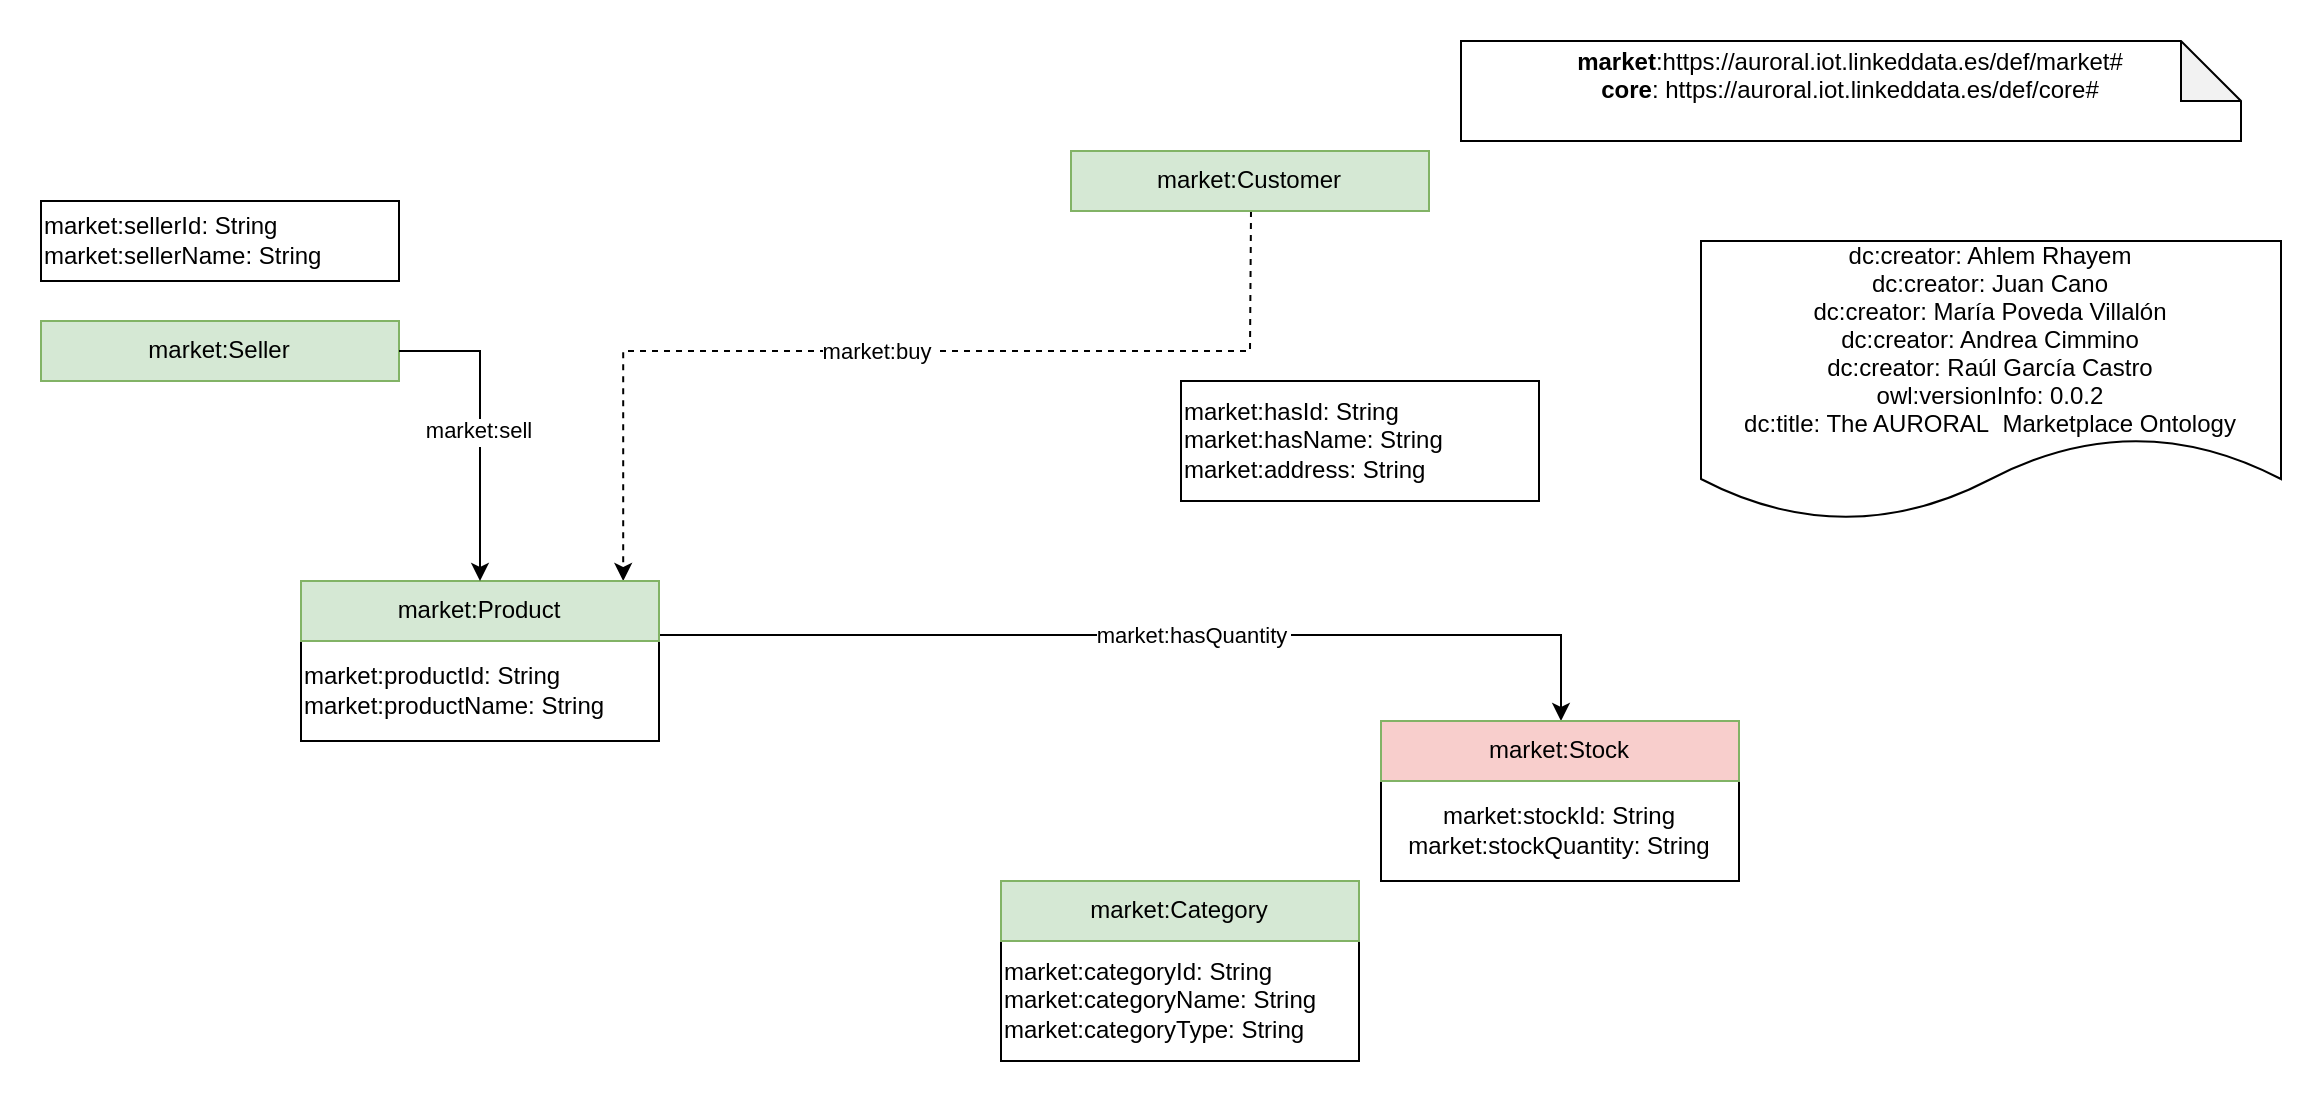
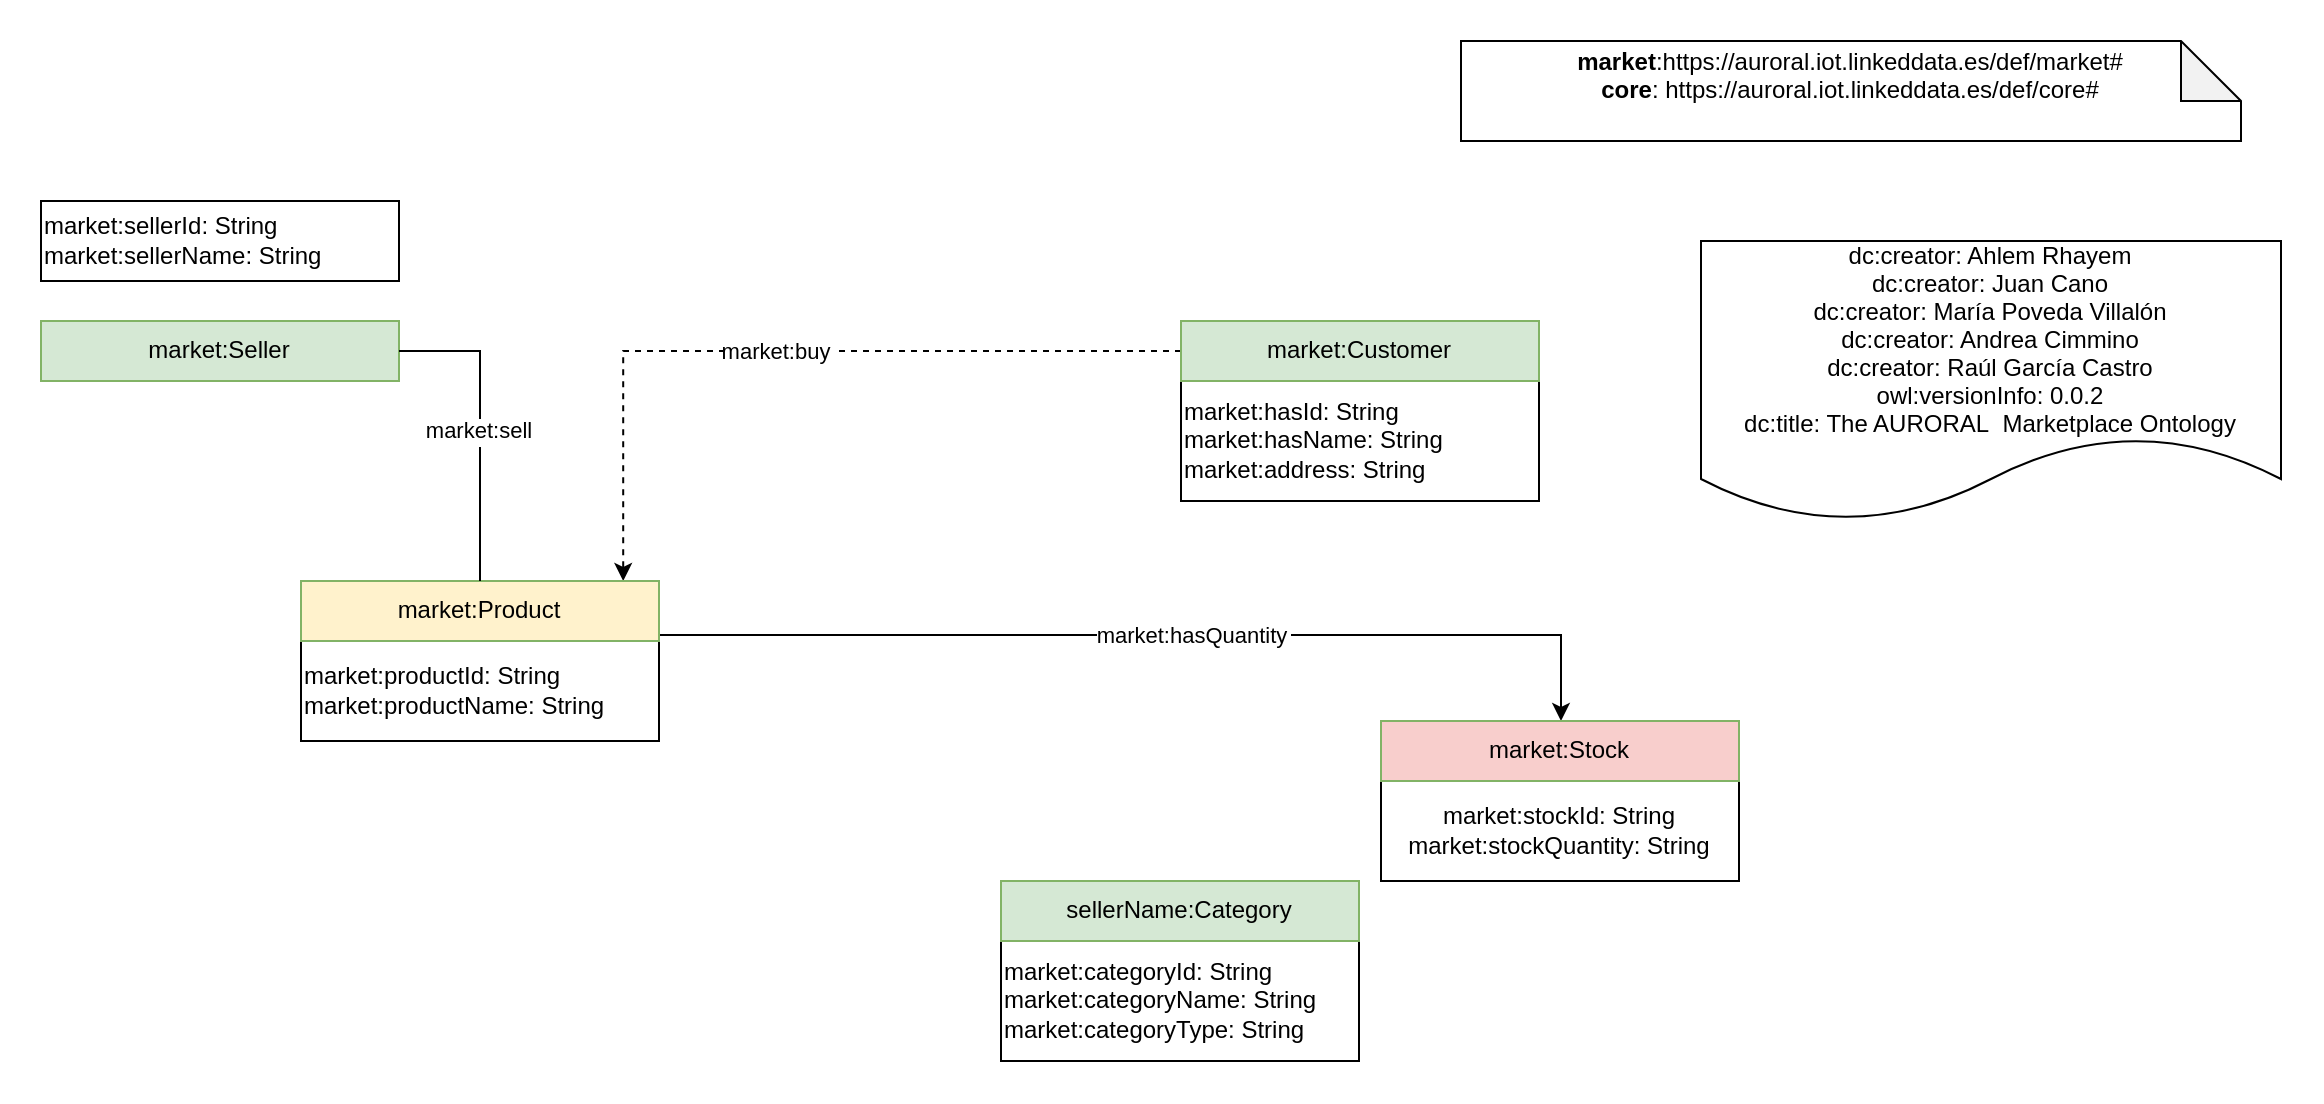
node "market:Customer": moved (1250, 181) -> (1360, 351)
edge "market:Seller" -> "market:Product": arrowhead classic -> none
node "market:Product": fillcolor #d5e8d4 -> #fff2cc
node "market:Category": label "market:Category" -> "sellerName:Category"
